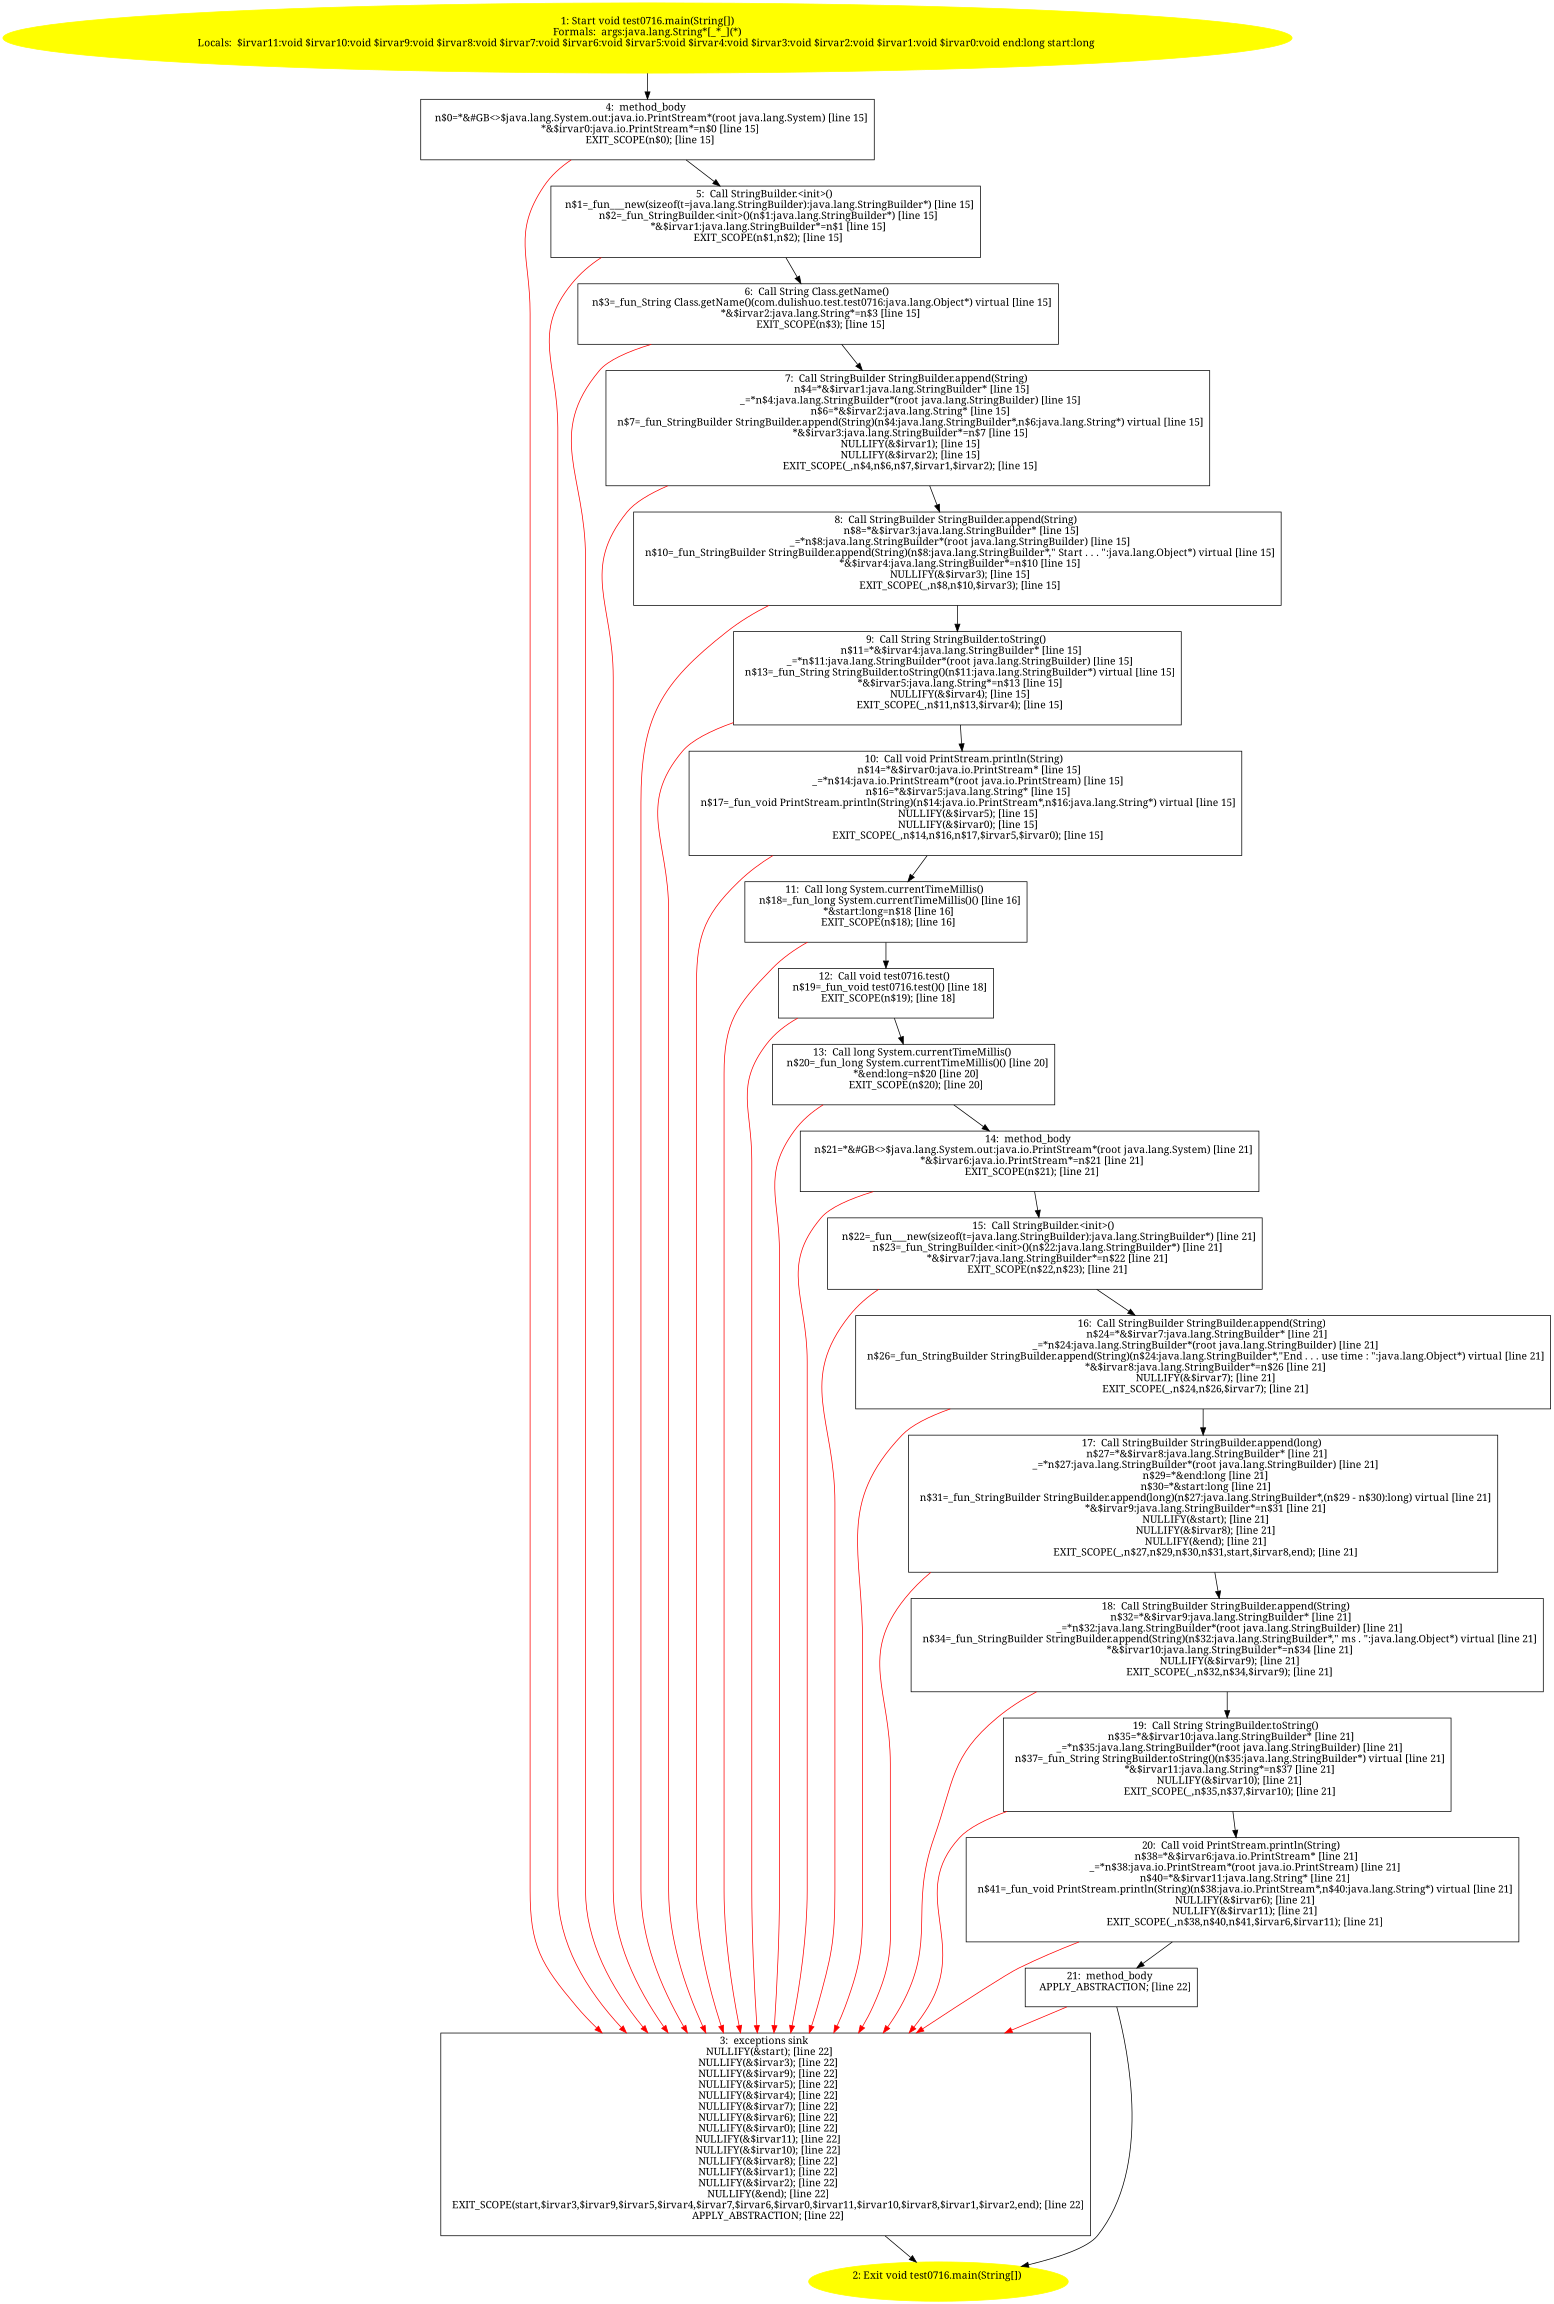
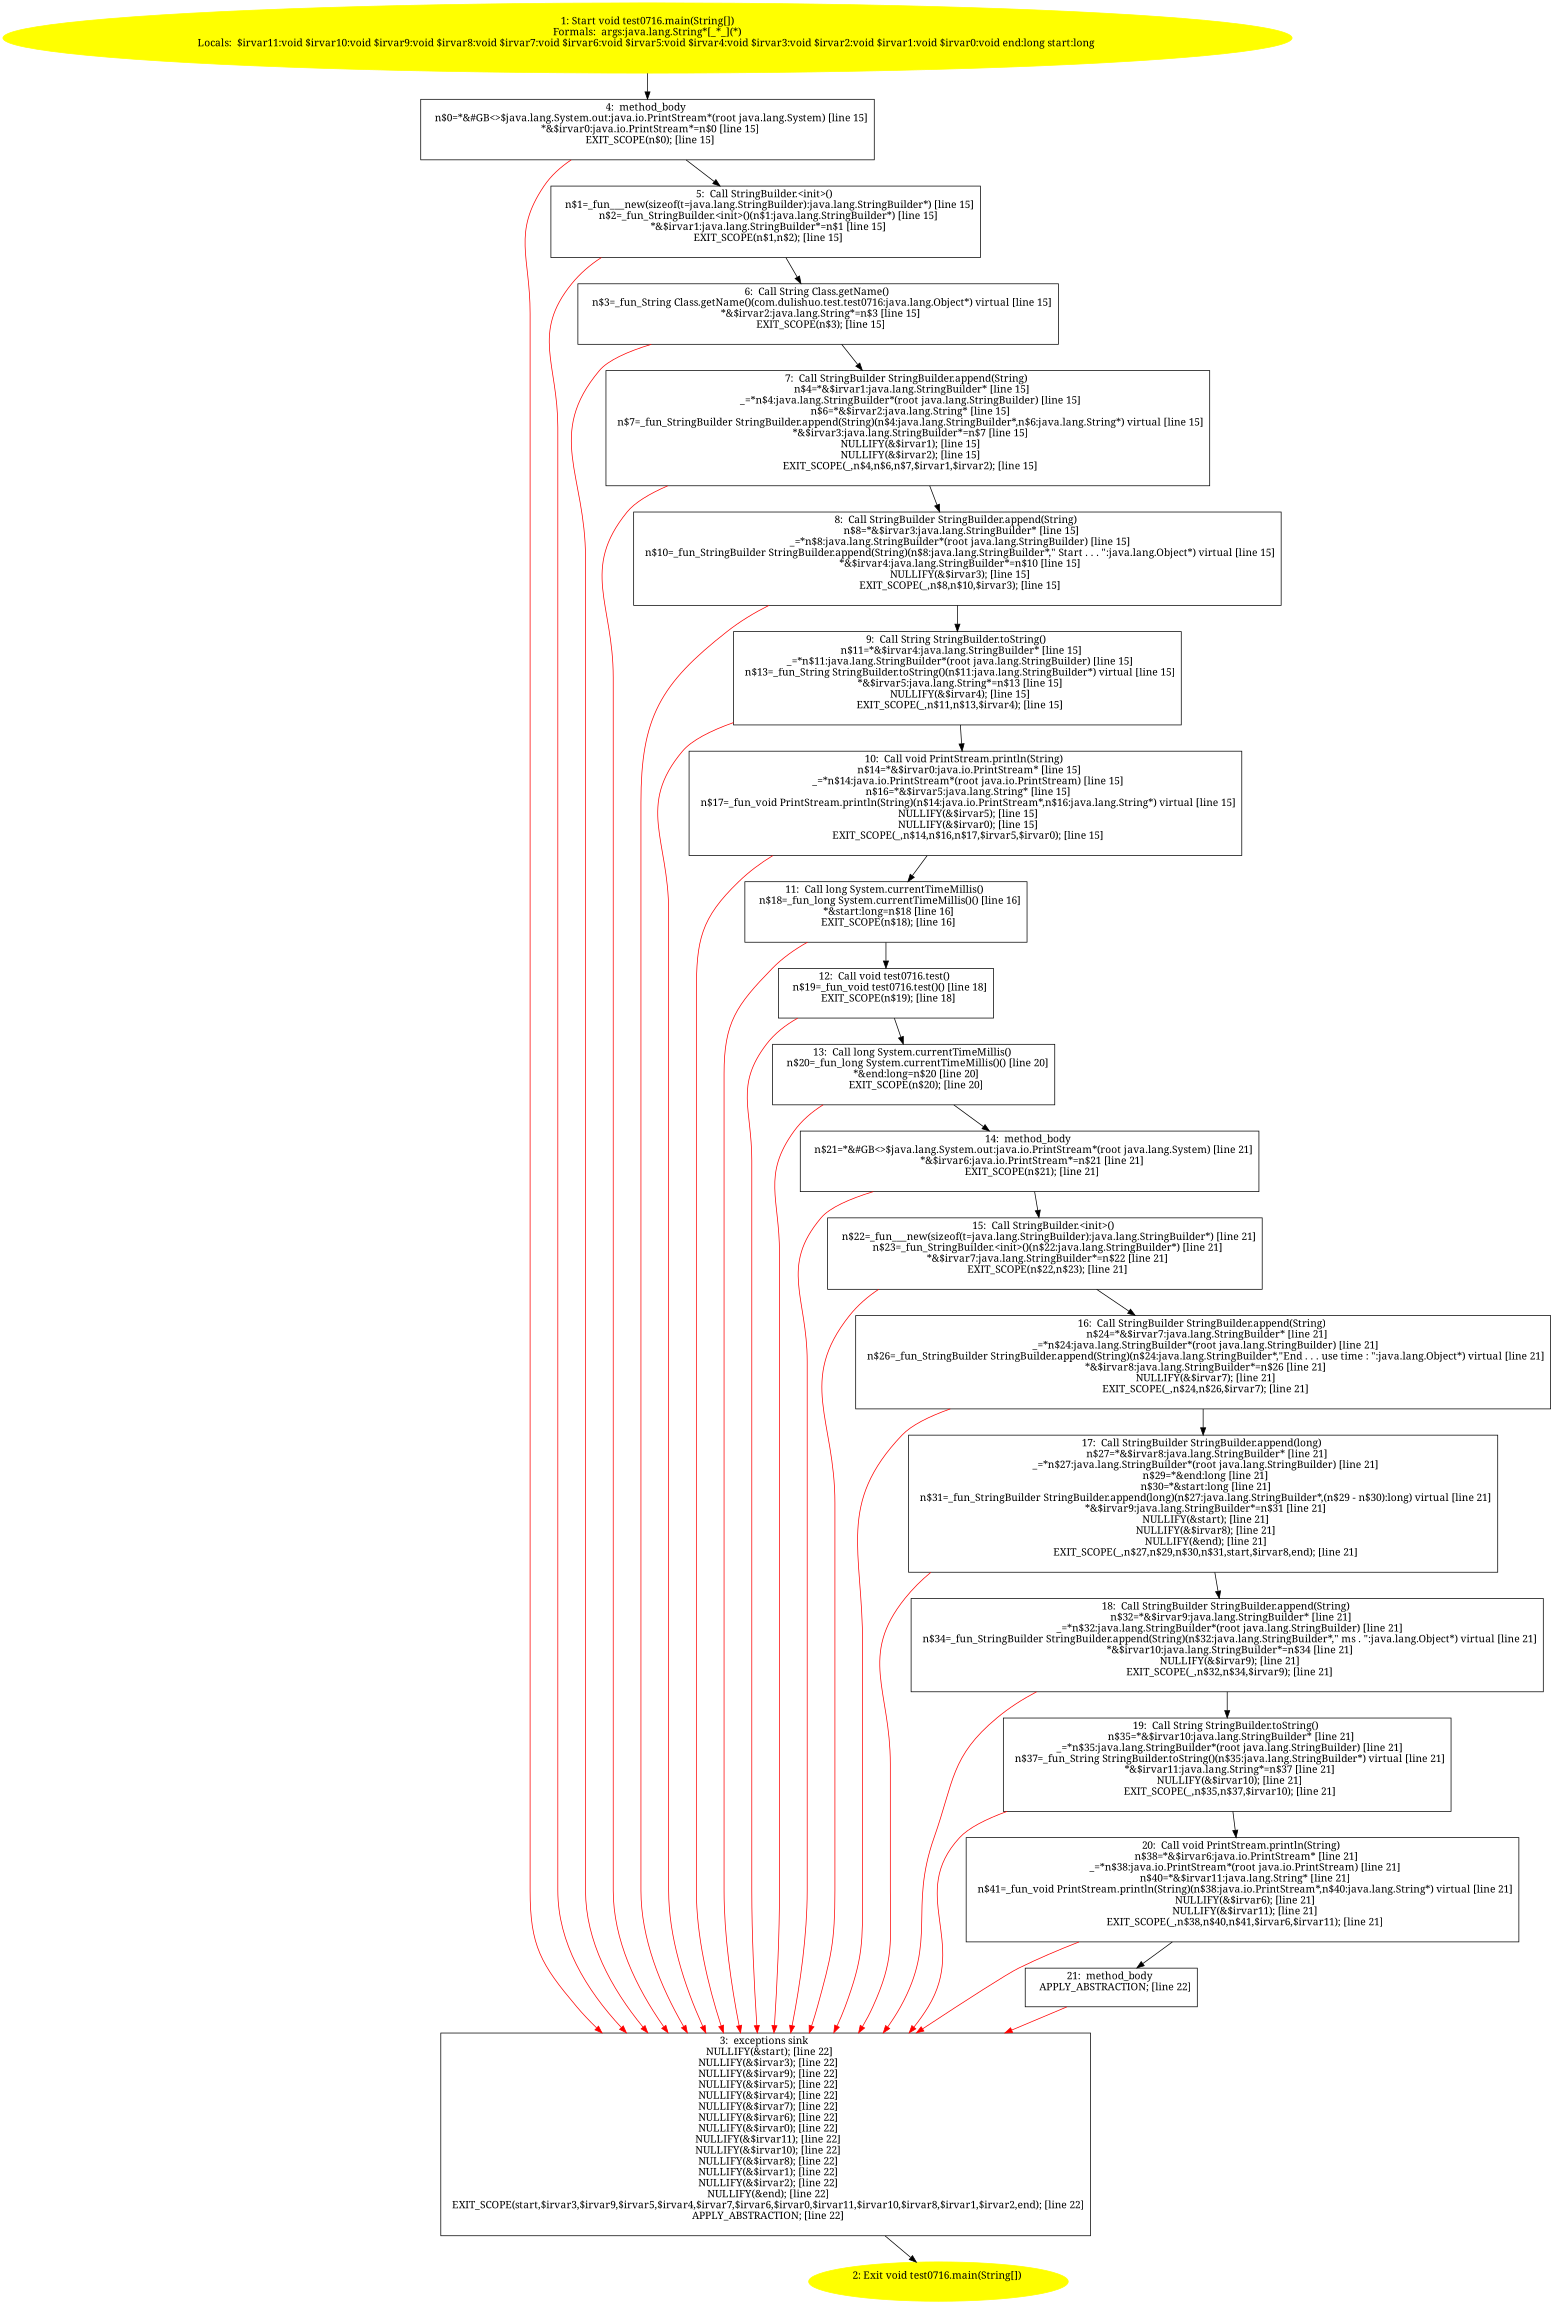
edge "21:  method_body APPLY_ABSTRACTION; [line 22]" -> "2: Exit void test0716.main(String[])": removed
